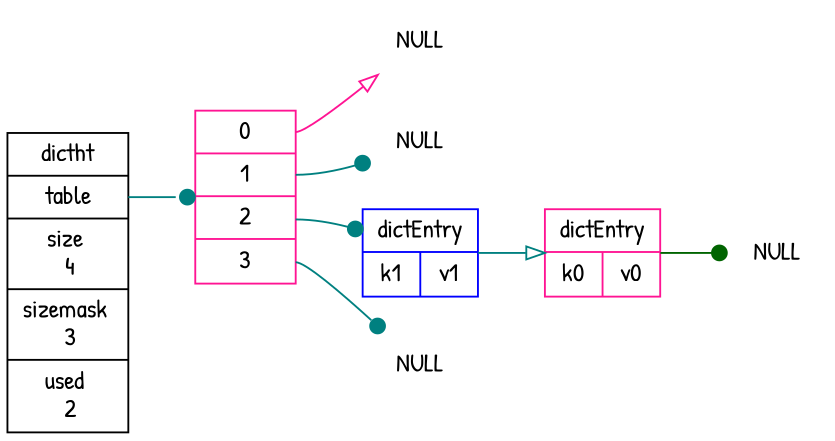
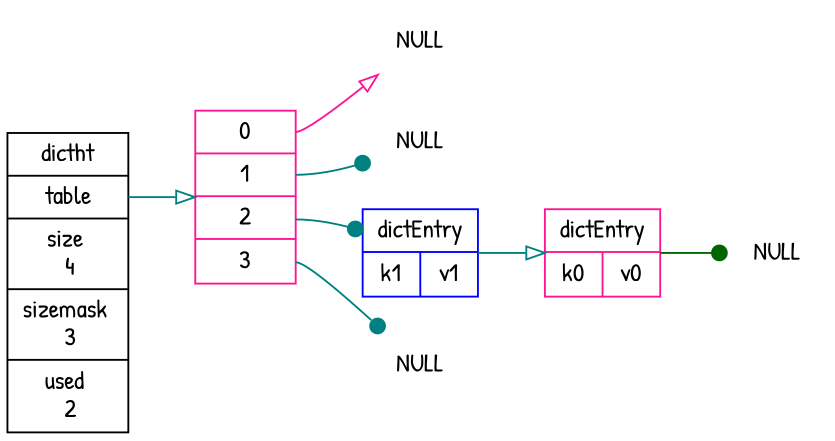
edge "dictht" -> "0": arrowhead dot -> onormal
